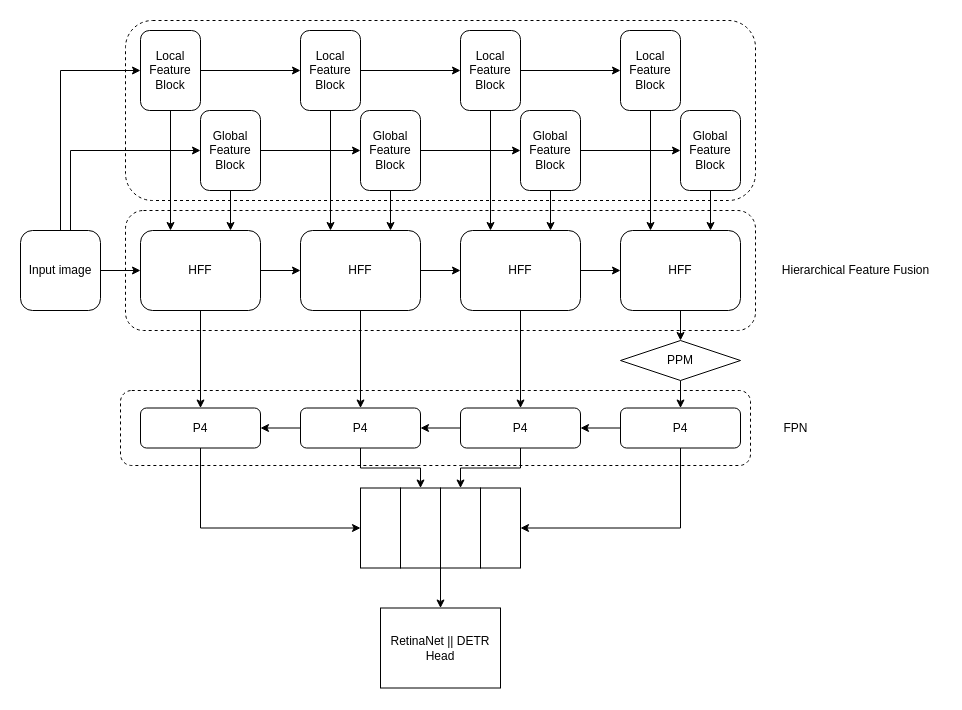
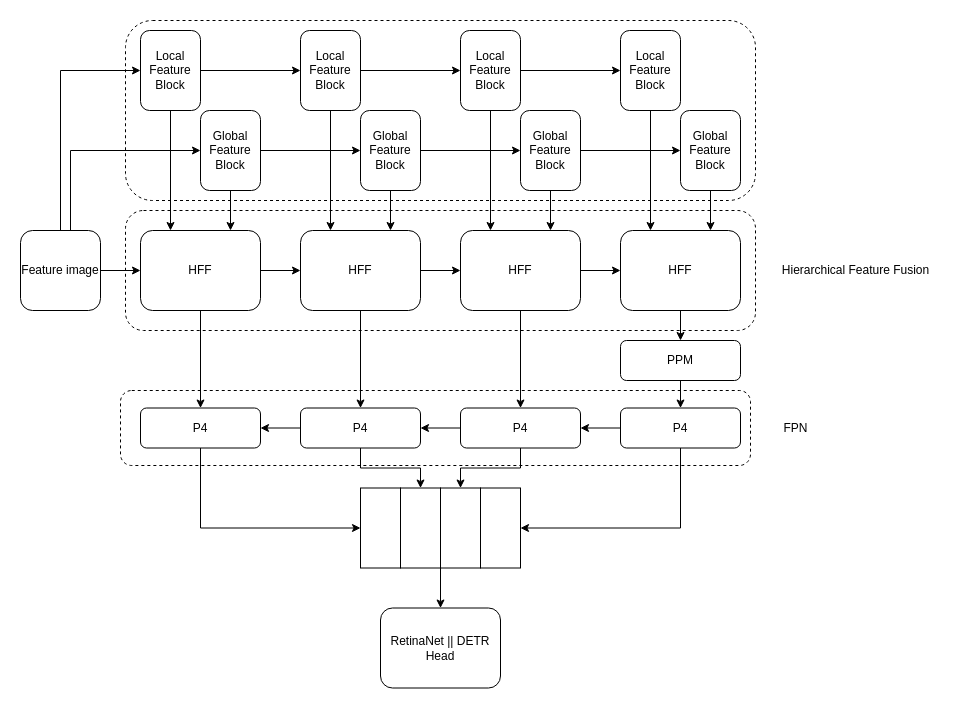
node "Input image": label "Input image" -> "Feature image"
node "PPM": shape diamond -> rounded rectangle
node "RetinaNet || DETR Head": shape rectangle -> rounded rectangle
